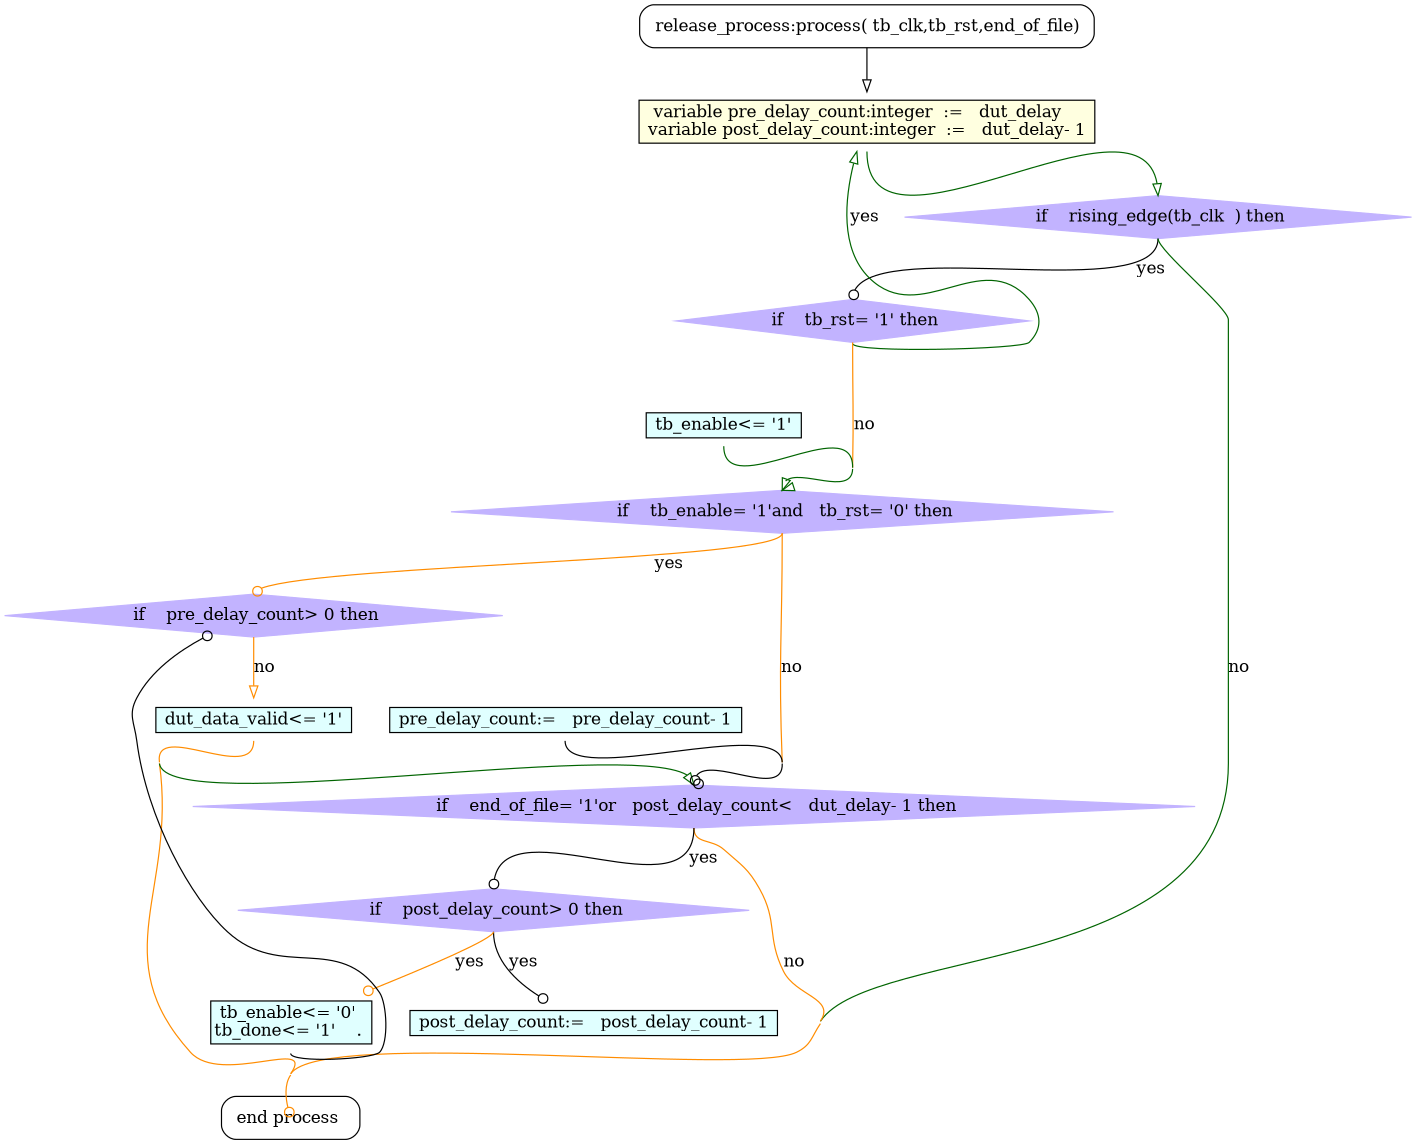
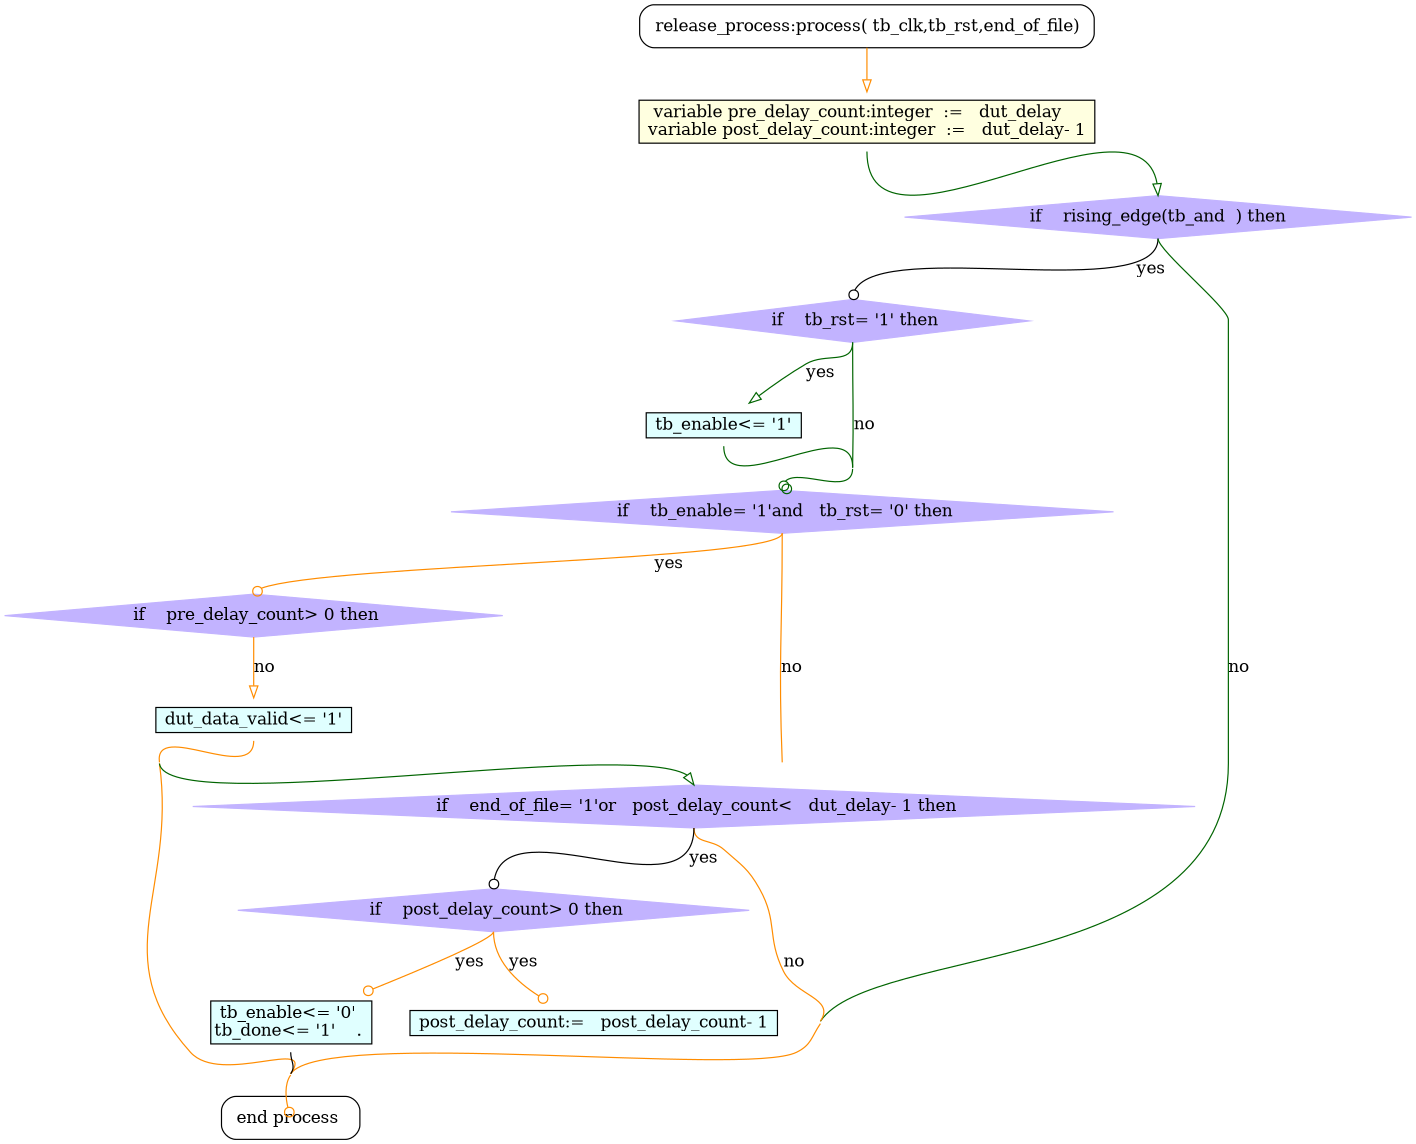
edge "release_process:process( tb_clk,tb_rst,end_of_file)" -> "variable pre_delay_count:integer  :=   dut_delay": color black -> darkorange
node "if    rising_edge(tb_clk  ) then": label "if    rising_edge(tb_clk  ) then" -> "if    rising_edge(tb_and  ) then"
edge "if    tb_rst= '1' then" -> "variable pre_delay_count:integer  :=   dut_delay": now "if    tb_rst= '1' then" -> "tb_enable<= '1'"
edge "if    tb_rst= '1' then" -> "if    tb_enable= '1'and   tb_rst= '0' then": color darkorange -> darkgreen
edge "tb_enable<= '1'" -> "if    tb_enable= '1'and   tb_rst= '0' then": arrowhead onormal -> odot
node "pre_delay_count:=   pre_delay_count- 1": removed
edge "tb_enable<= '0'" -> "if    pre_delay_count> 0 then": now "tb_enable<= '0'" -> "end process"
edge "if    post_delay_count> 0 then" -> "post_delay_count:=   post_delay_count- 1": color black -> darkorange
